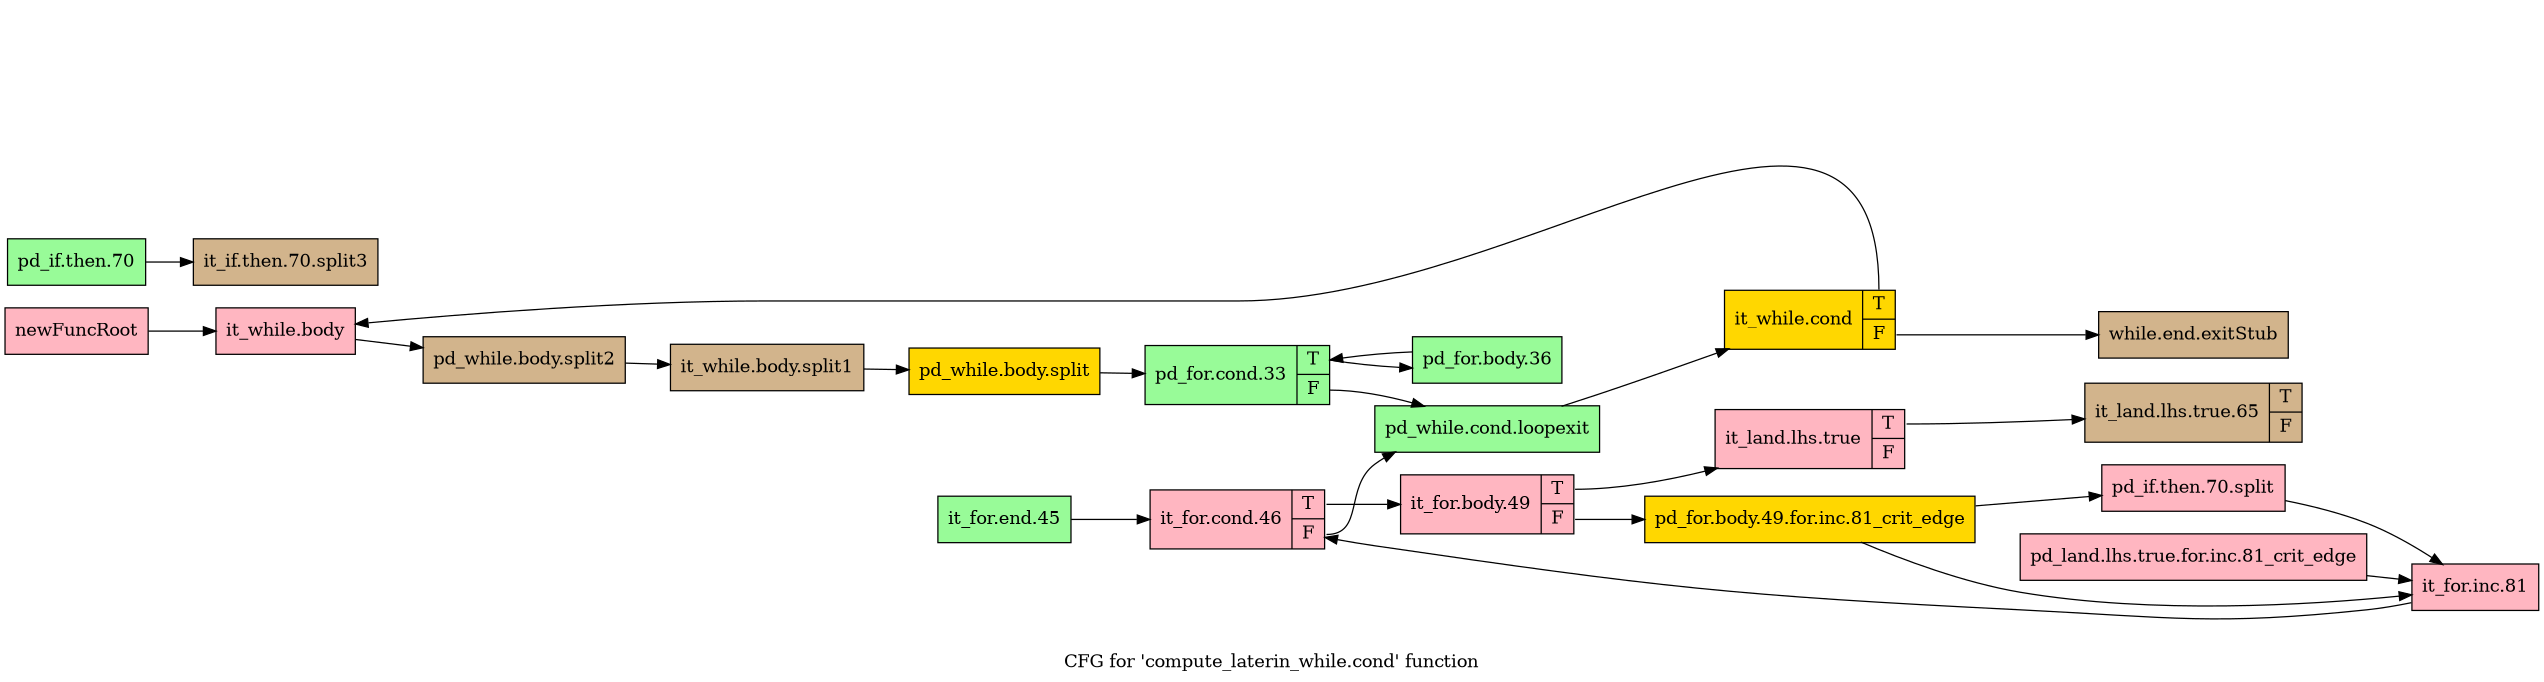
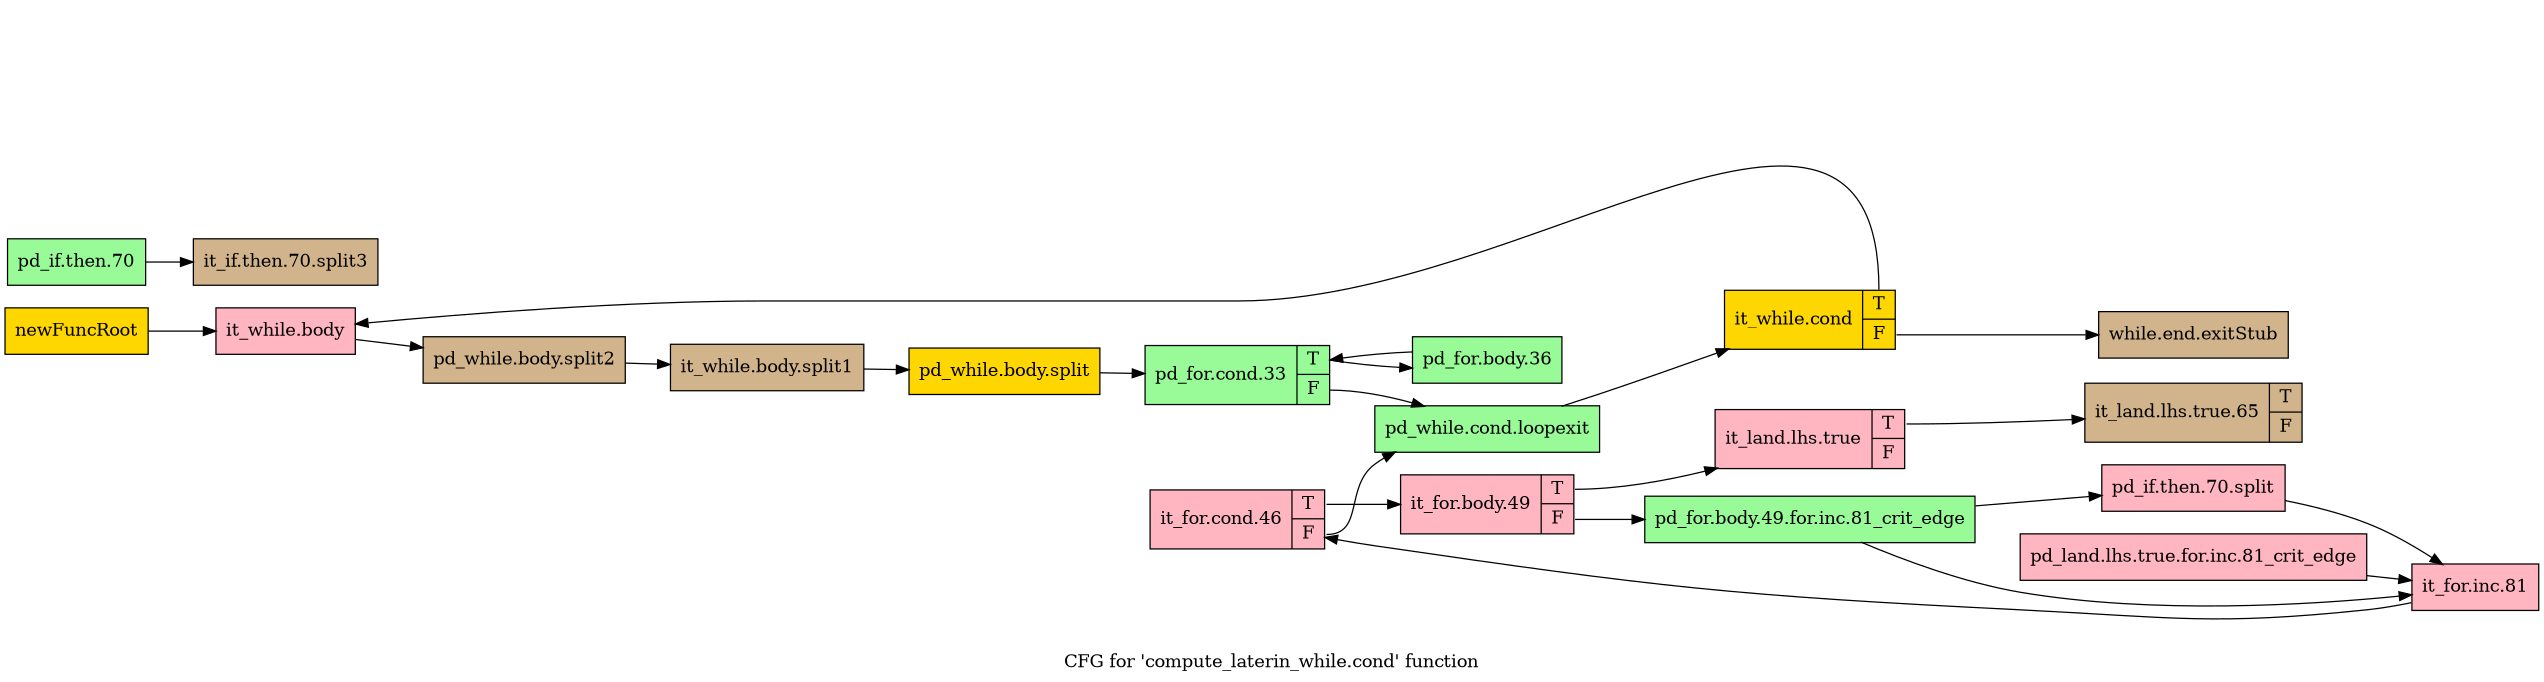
node "newFuncRoot": fillcolor lightpink -> gold
node "it_for.end.45": removed
node "pd_for.body.49.for.inc.81_crit_edge": fillcolor gold -> palegreen
